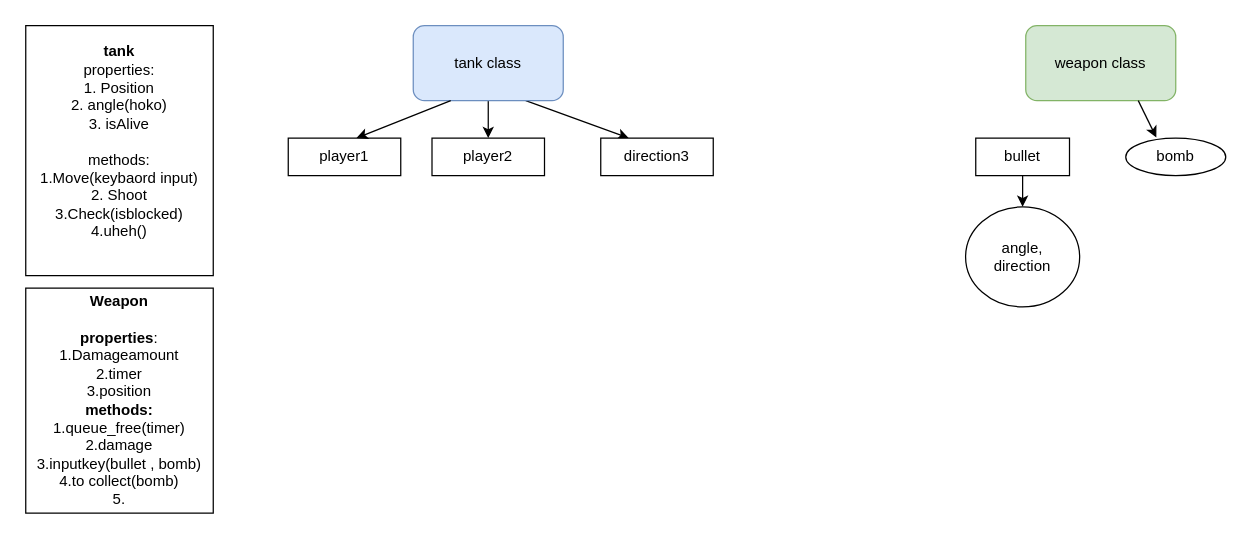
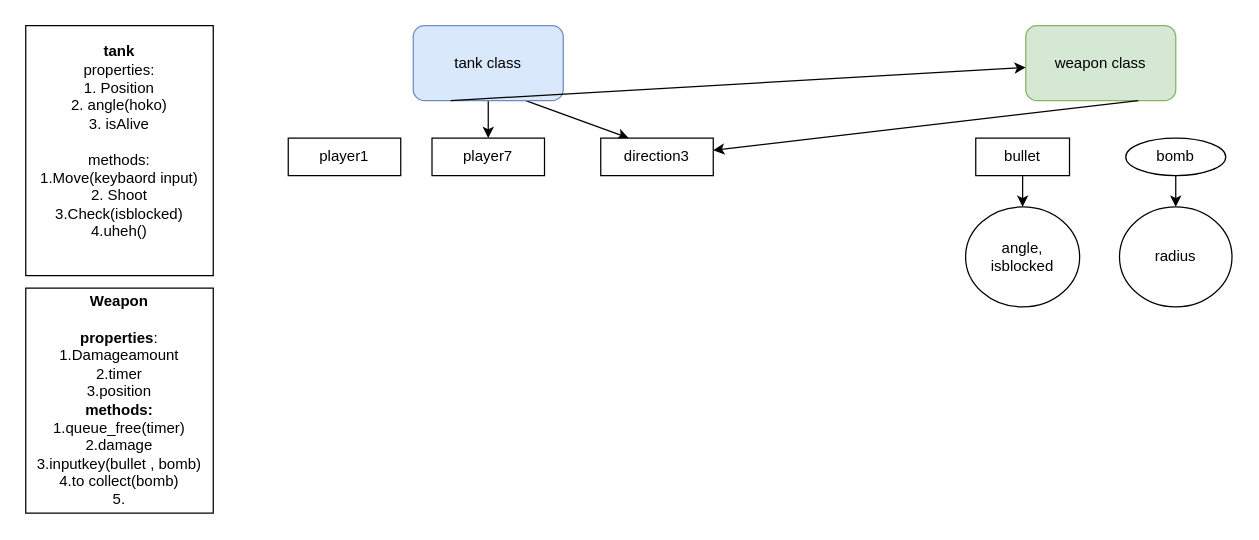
edge "weapon class" -> "bomb": now "weapon class" -> "direction3"
edge "tank class" -> "player1": now "tank class" -> "weapon class"
node "player2": label "player2" -> "player7"
edge "bomb" -> "radius": added
node "angle, direction": label "angle, direction" -> "angle, isblocked"
node "radius": added
